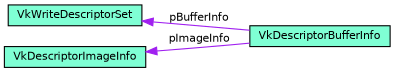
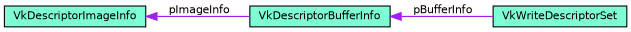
edge "VkDescriptorBufferInfo" -> "VkWriteDescriptorSet": reversed
